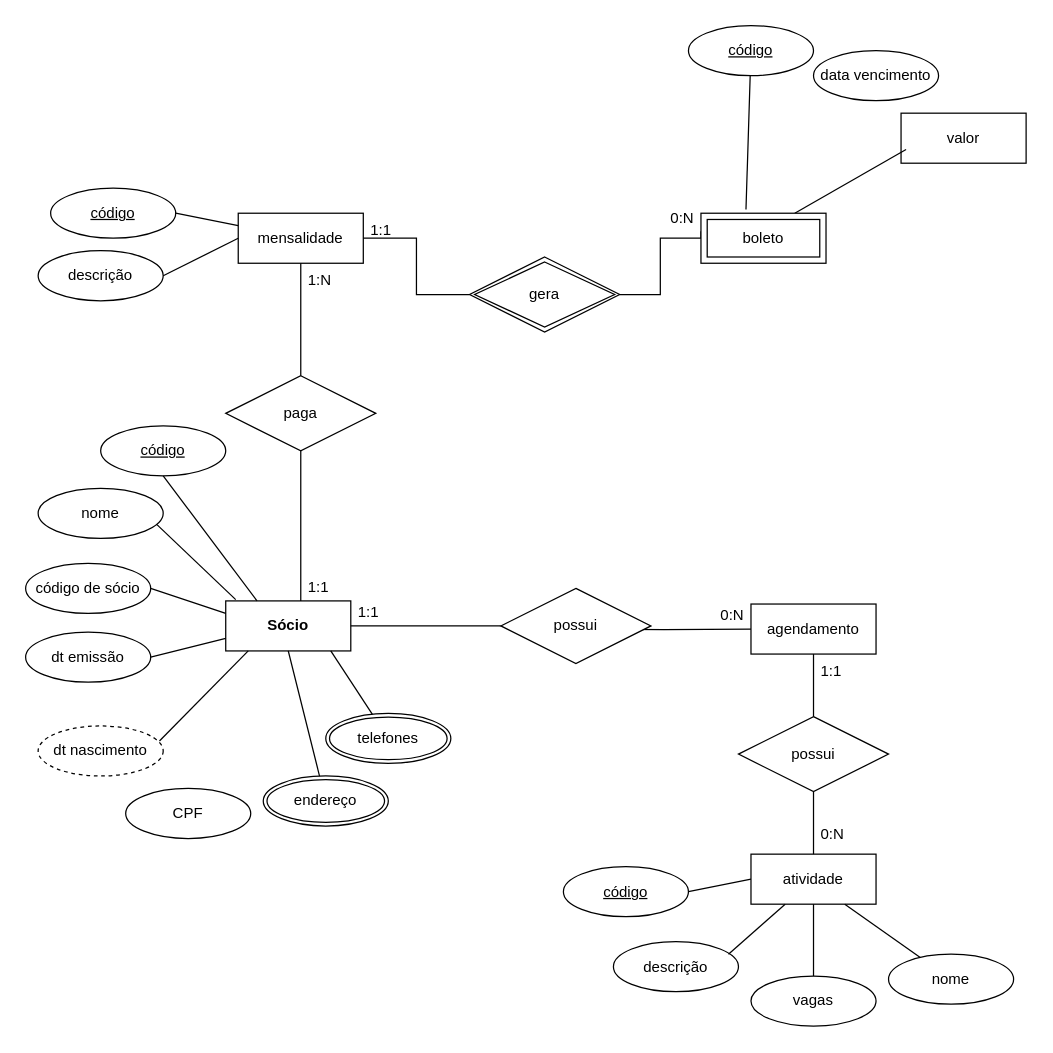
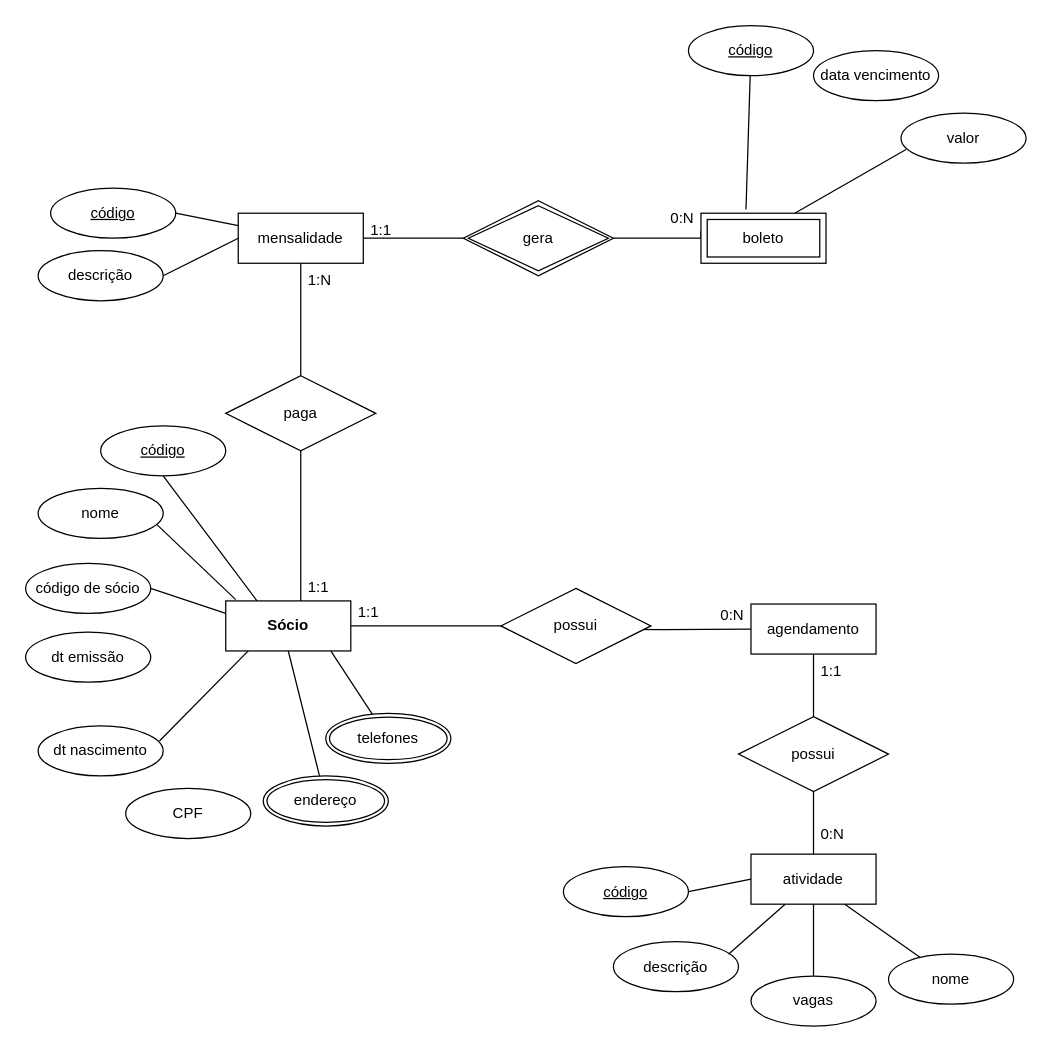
node "valor": shape rectangle -> ellipse
node "gera": moved (544, 294) -> (538, 238)
edge "Sócio" -- "dt emissão": removed
node "dt nascimento": style dashed -> solid
